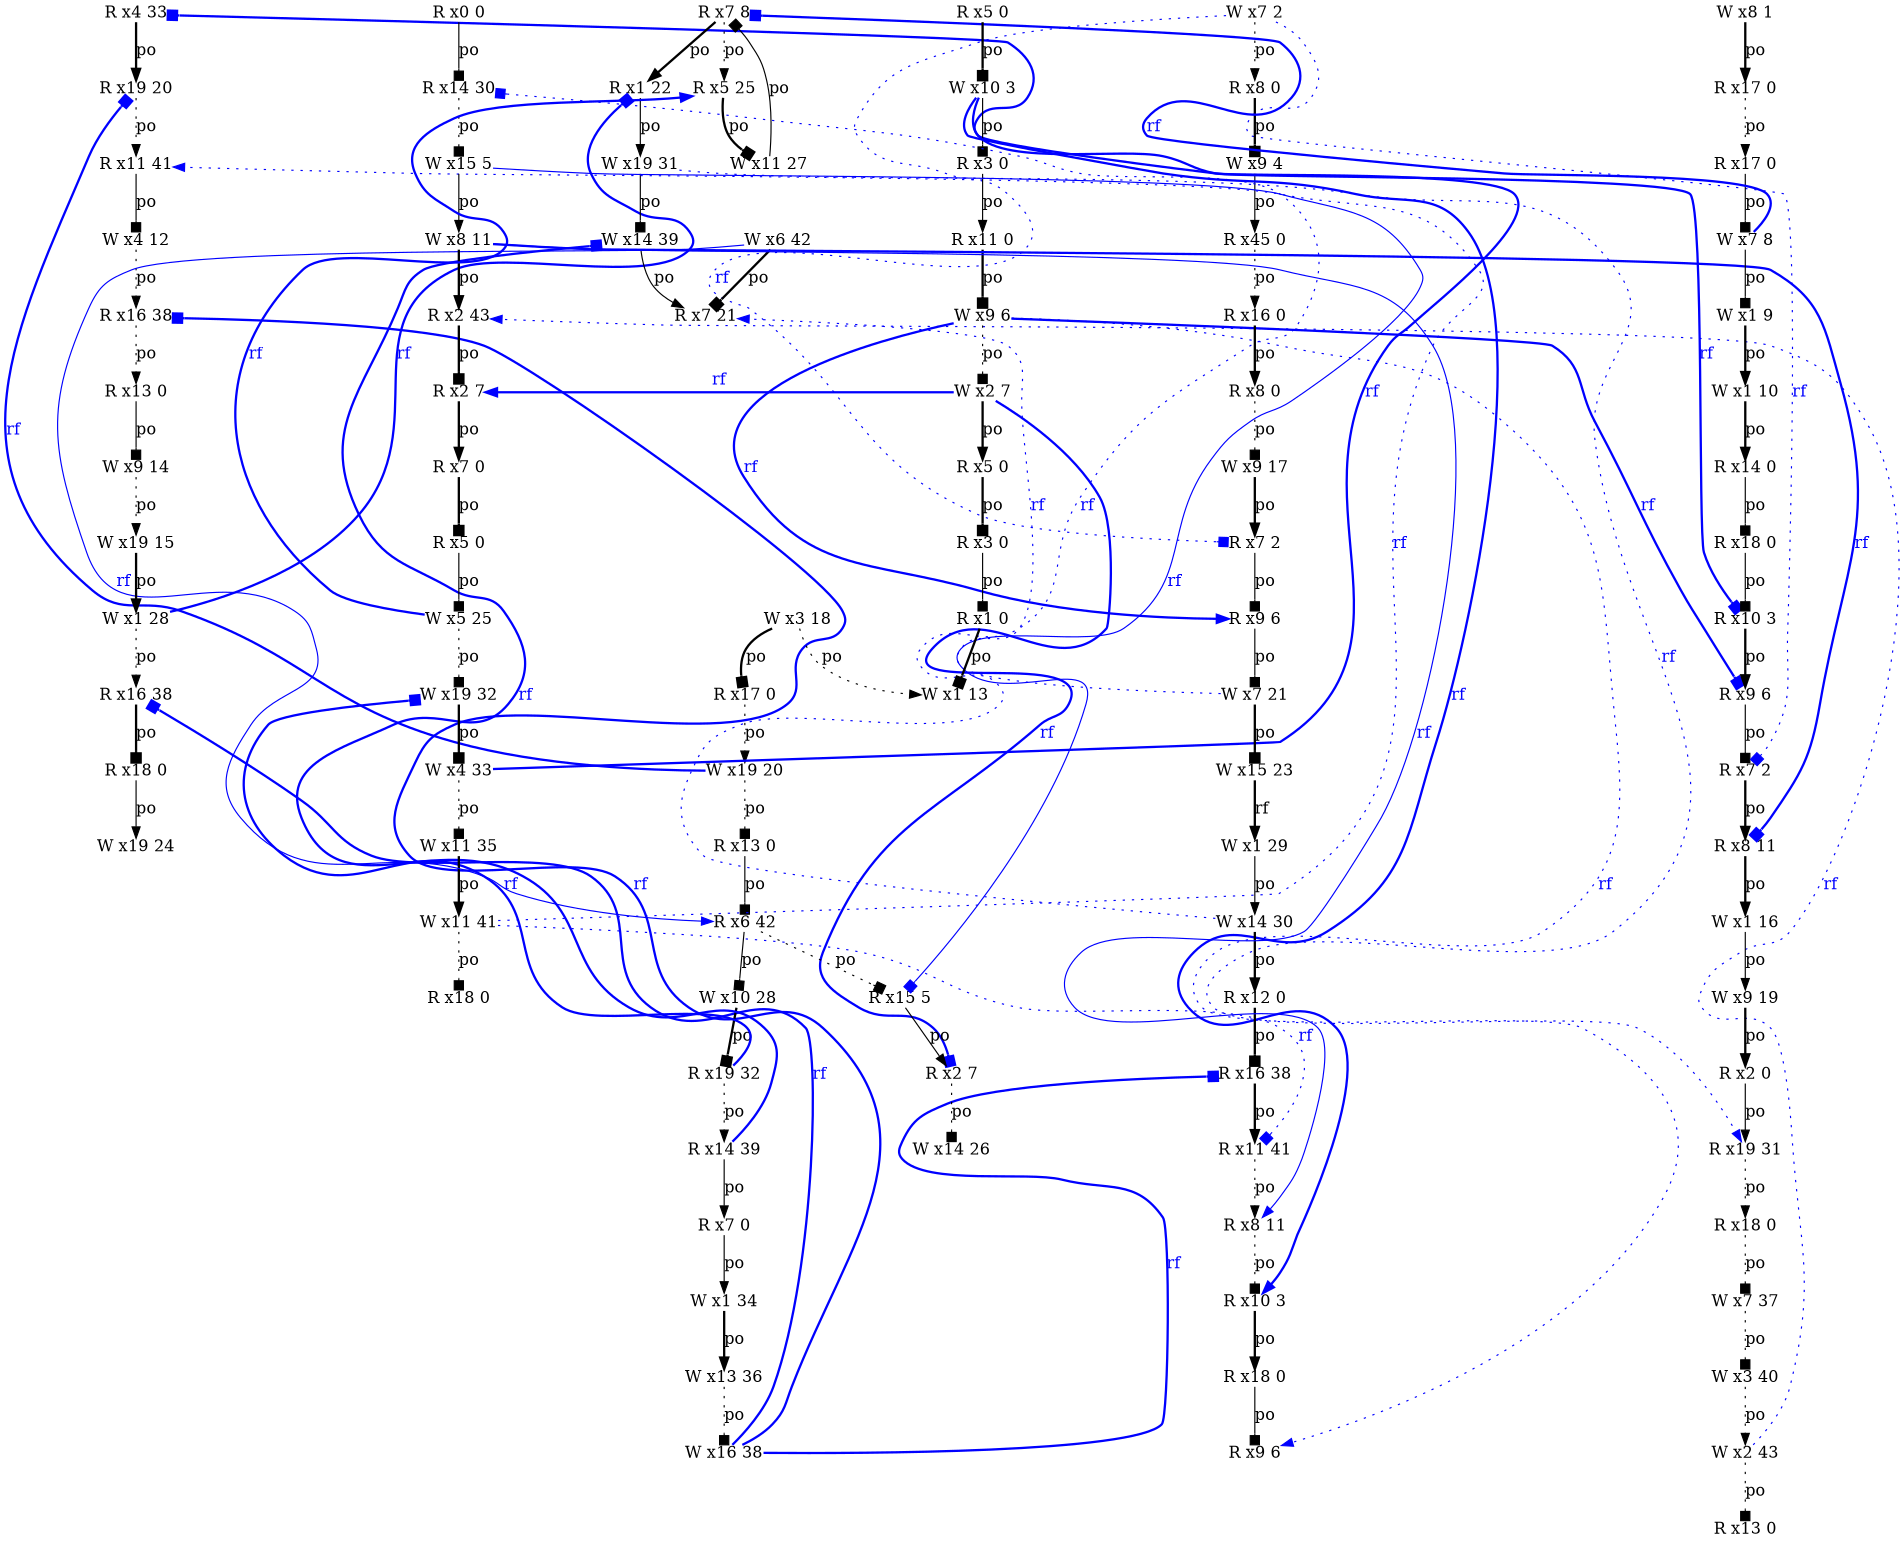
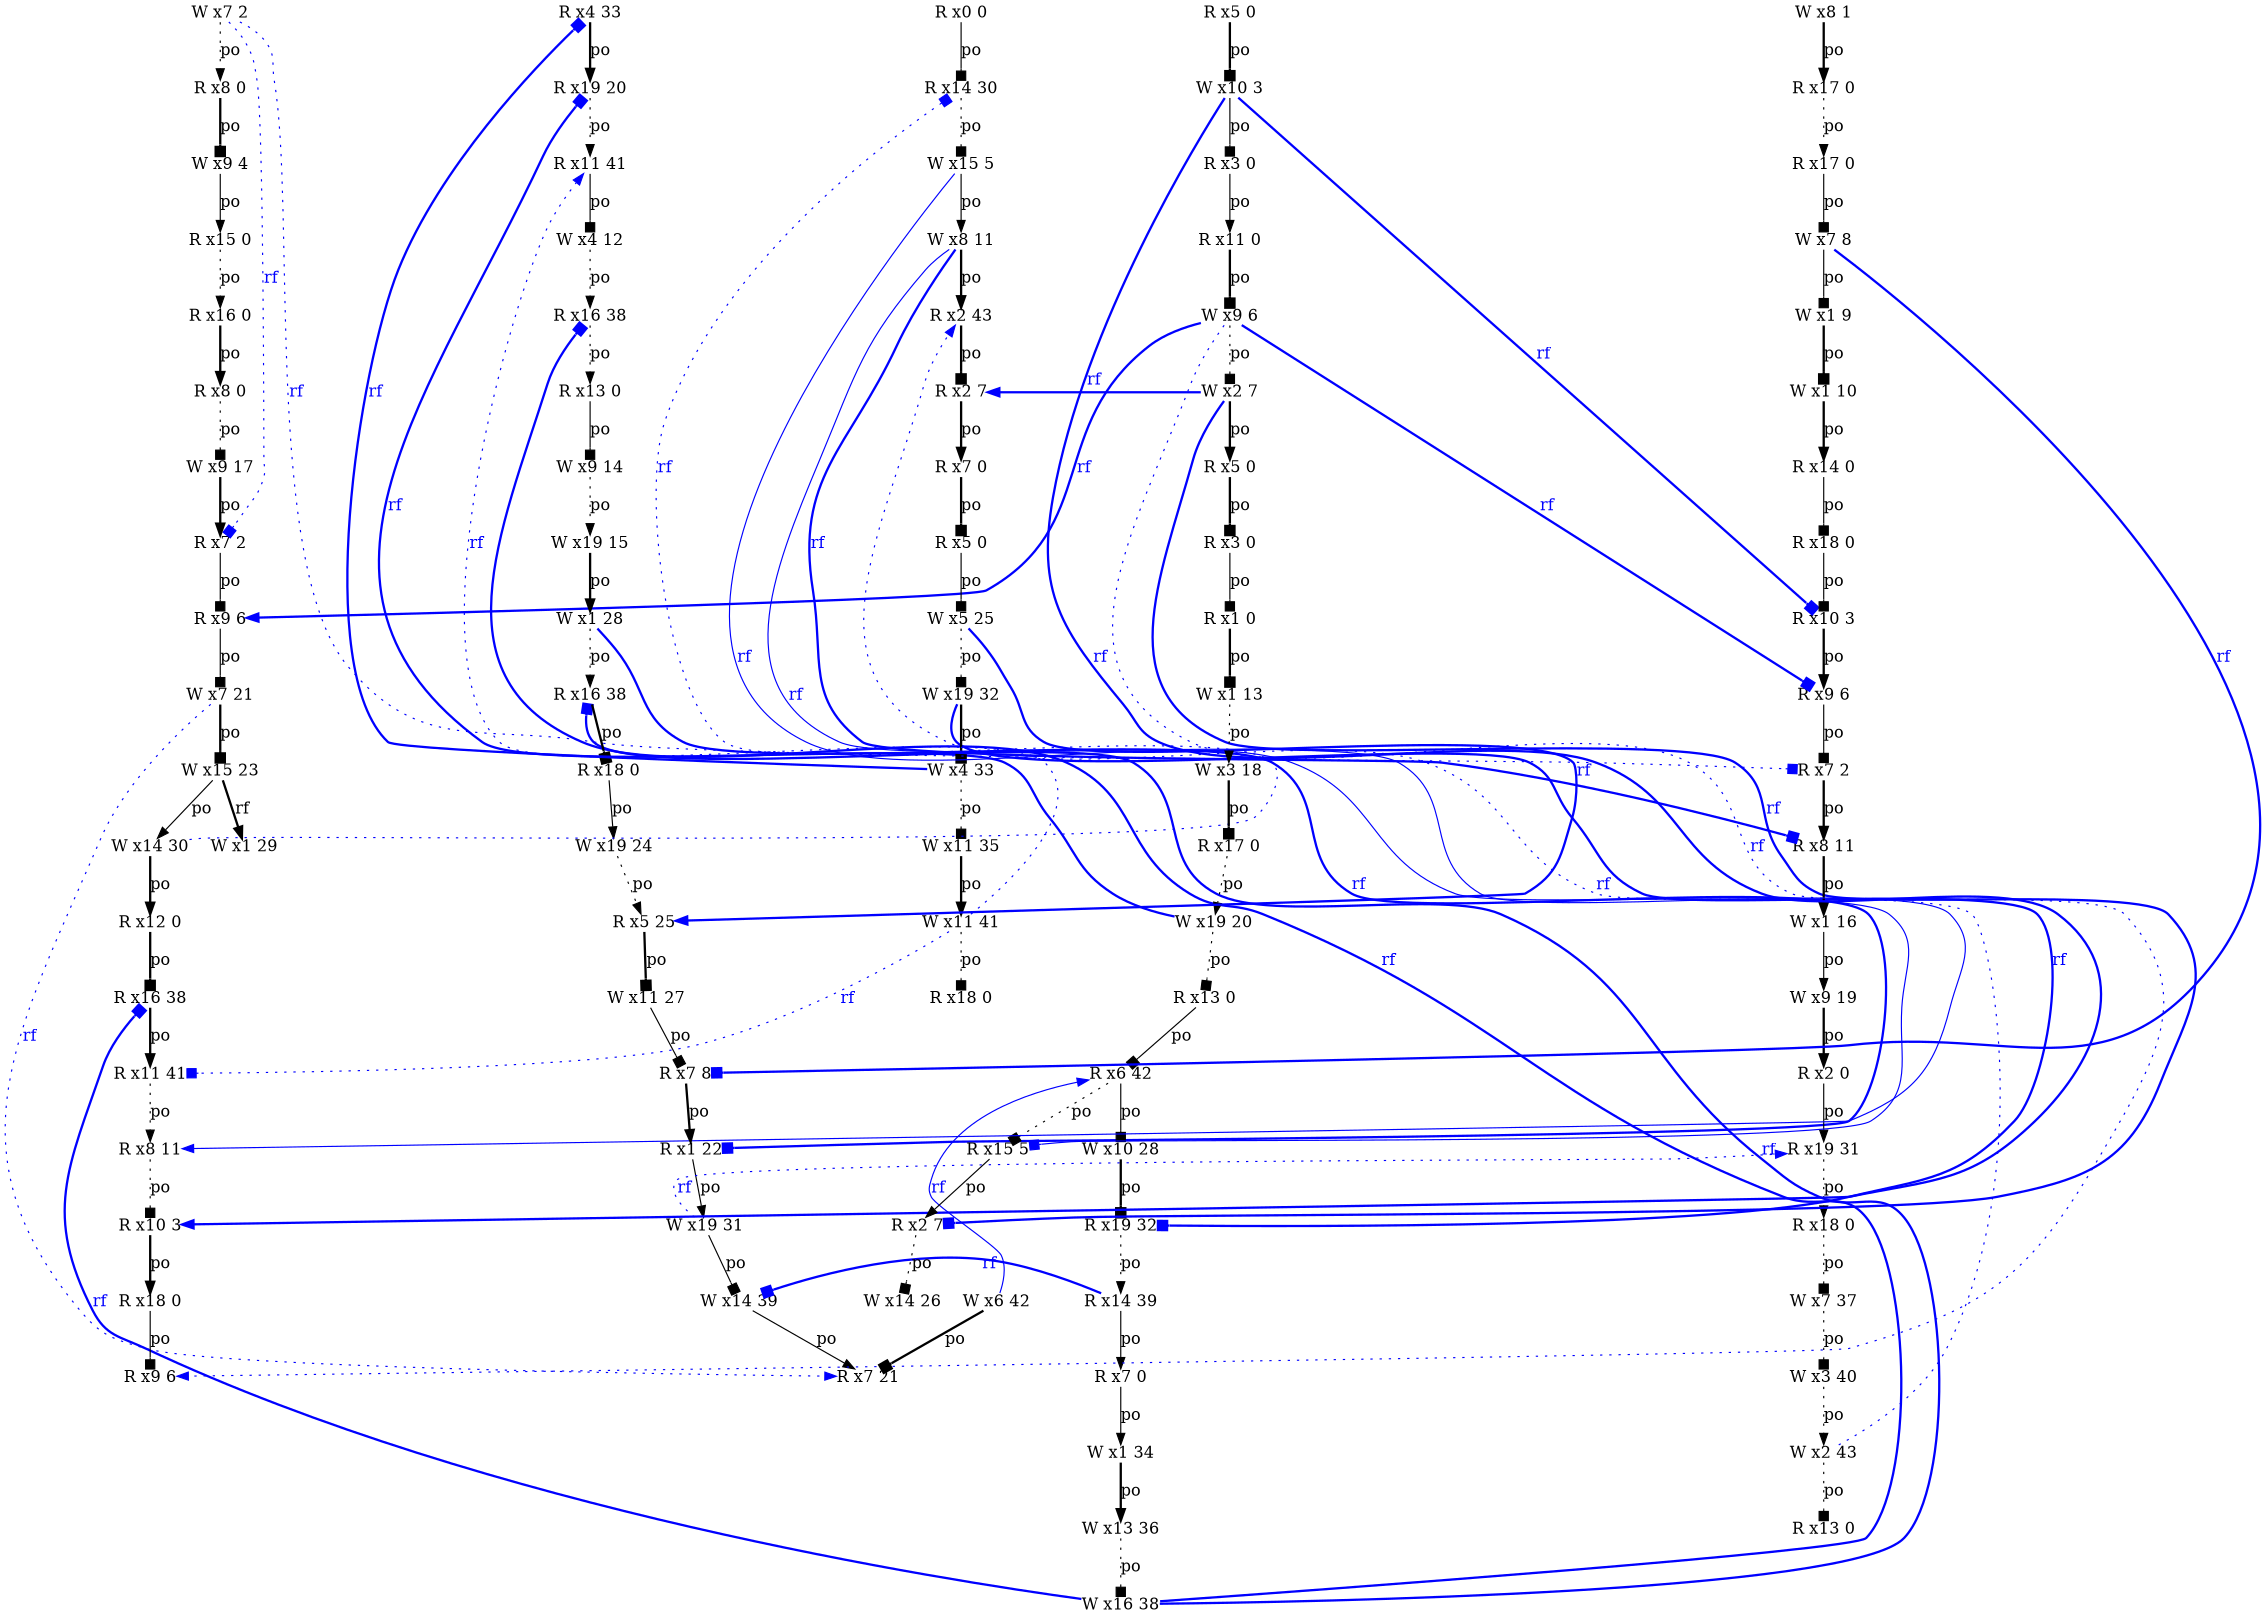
edge "R x7 8" -> "R x5 25": now "W x19 24" -> "R x5 25"
node "R x45 0": label "R x45 0" -> "R x15 0"
edge "W x1 9" -> "W x1 10": arrowhead normal -> box
edge "W x3 18" -> "W x1 13": reversed
edge "R x19 32" -> "W x19 32": reversed
edge "W x1 29" -> "W x14 30": now "W x15 23" -> "W x14 30"
